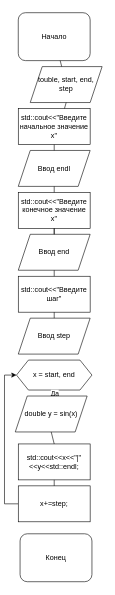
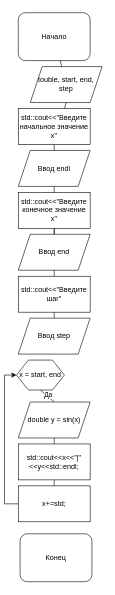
node "x = start, end": size 76x30 -> 48x30
node "double y = sin(x)": moved (51, 414) -> (54, 420)
node "x+=step;": label "x+=step;" -> "x+=std;"
